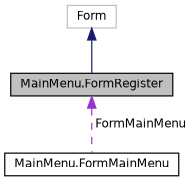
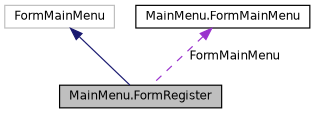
node "Form": label "Form" -> "FormMainMenu"
edge "MainMenu.FormMainMenu" -> "MainMenu.FormRegister": reversed
